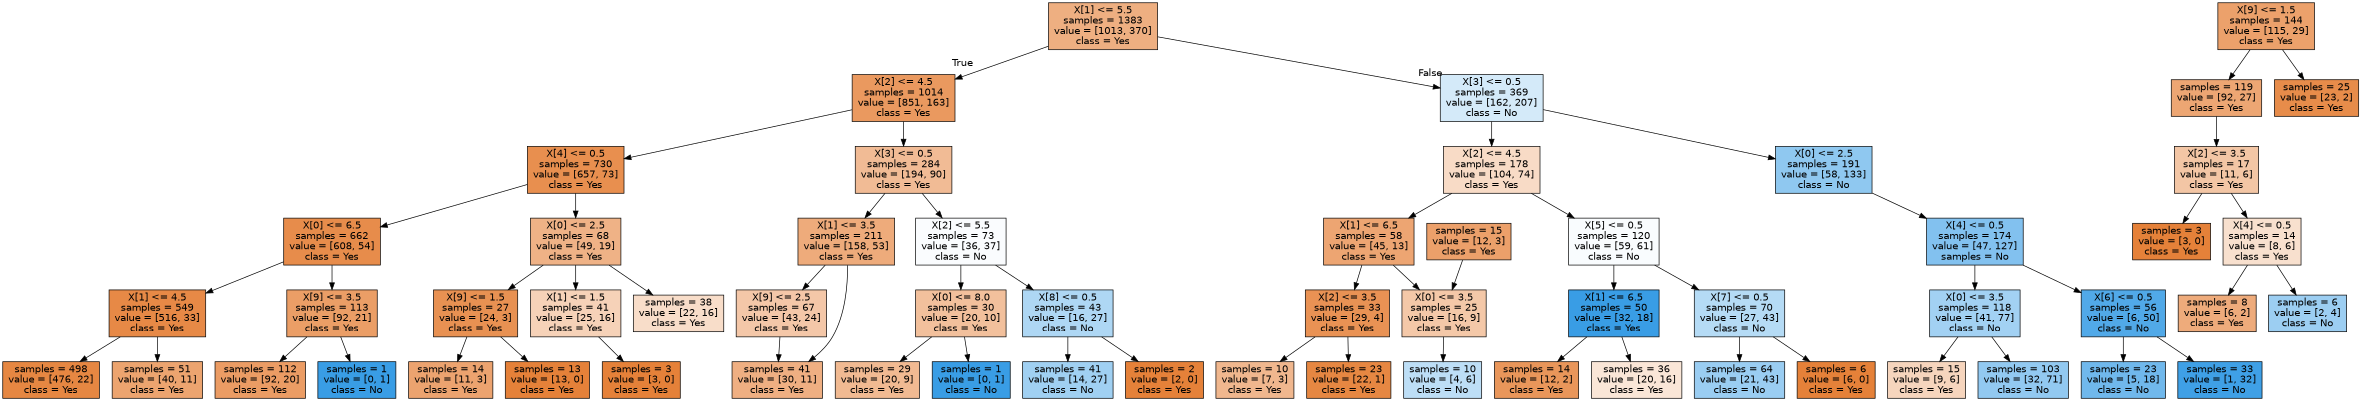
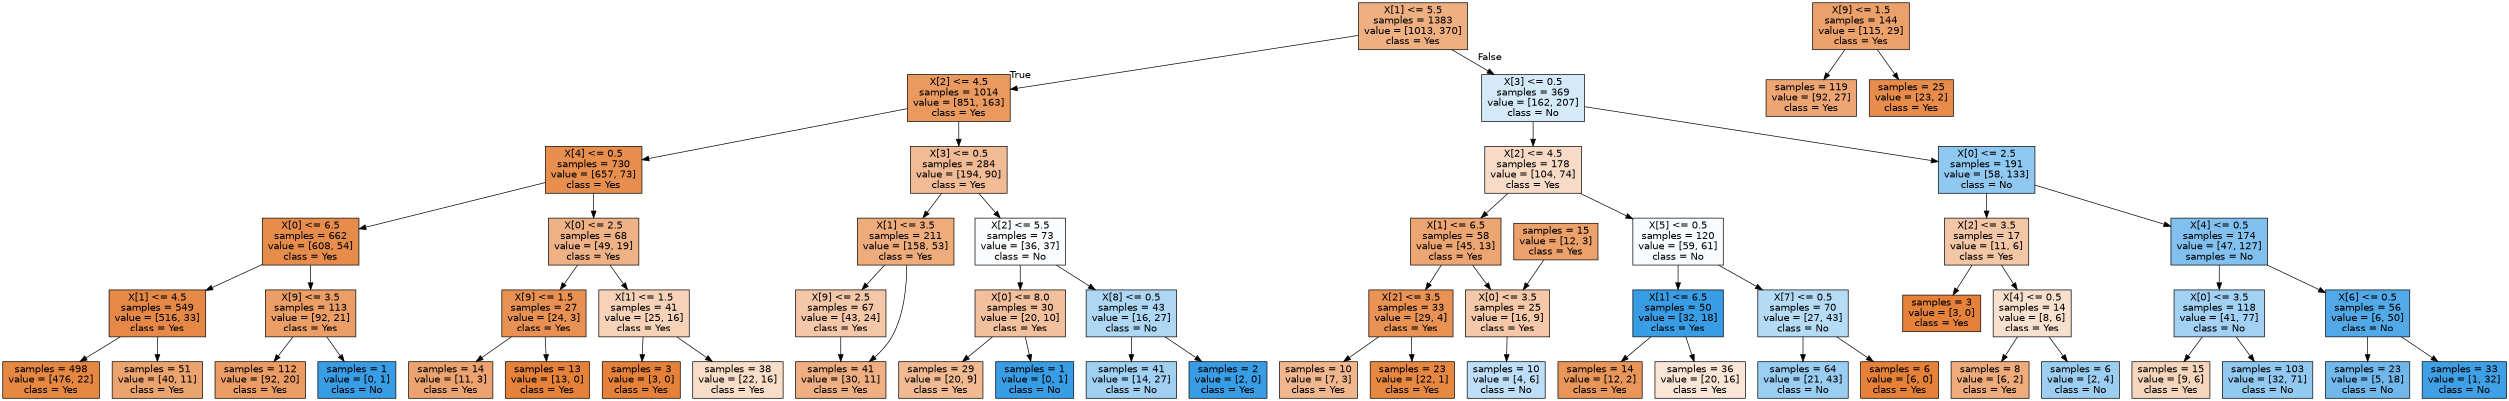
edge "samples = 119 value = [92, 27] class = Yes" -> "X[2] <= 3.5 samples = 17 value = [11, 6] class = Yes": now "X[0] <= 2.5 samples = 191 value = [58, 133] class = No" -> "X[2] <= 3.5 samples = 17 value = [11, 6] class = Yes"
edge "X[0] <= 2.5 samples = 68 value = [49, 19] class = Yes" -> "samples = 38 value = [22, 16] class = Yes": now "X[1] <= 1.5 samples = 41 value = [25, 16] class = Yes" -> "samples = 38 value = [22, 16] class = Yes"
node "samples = 2 value = [2, 0] class = Yes": fillcolor #e58139 -> #399de5
